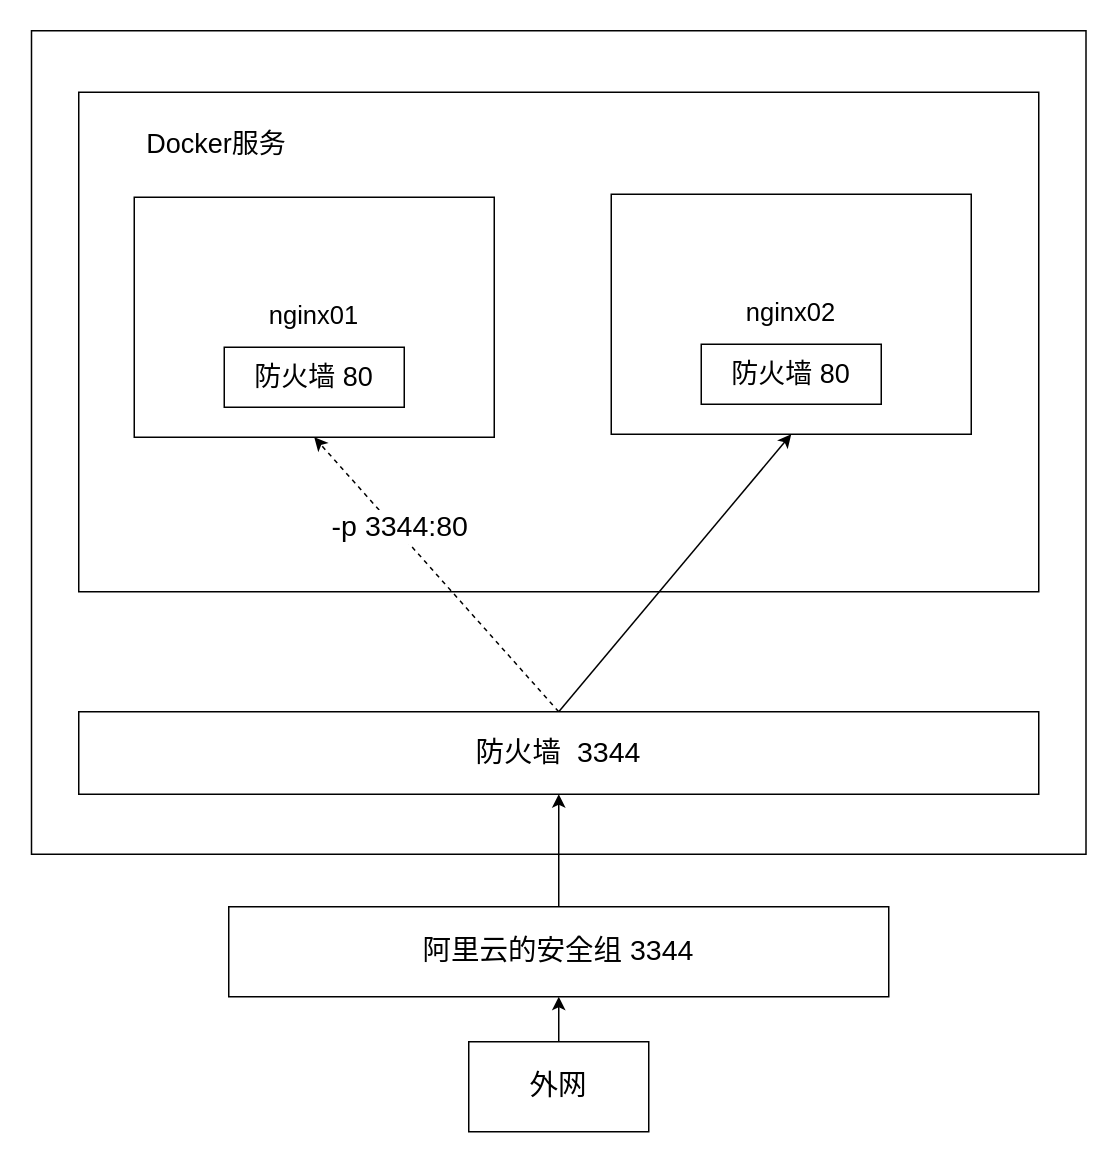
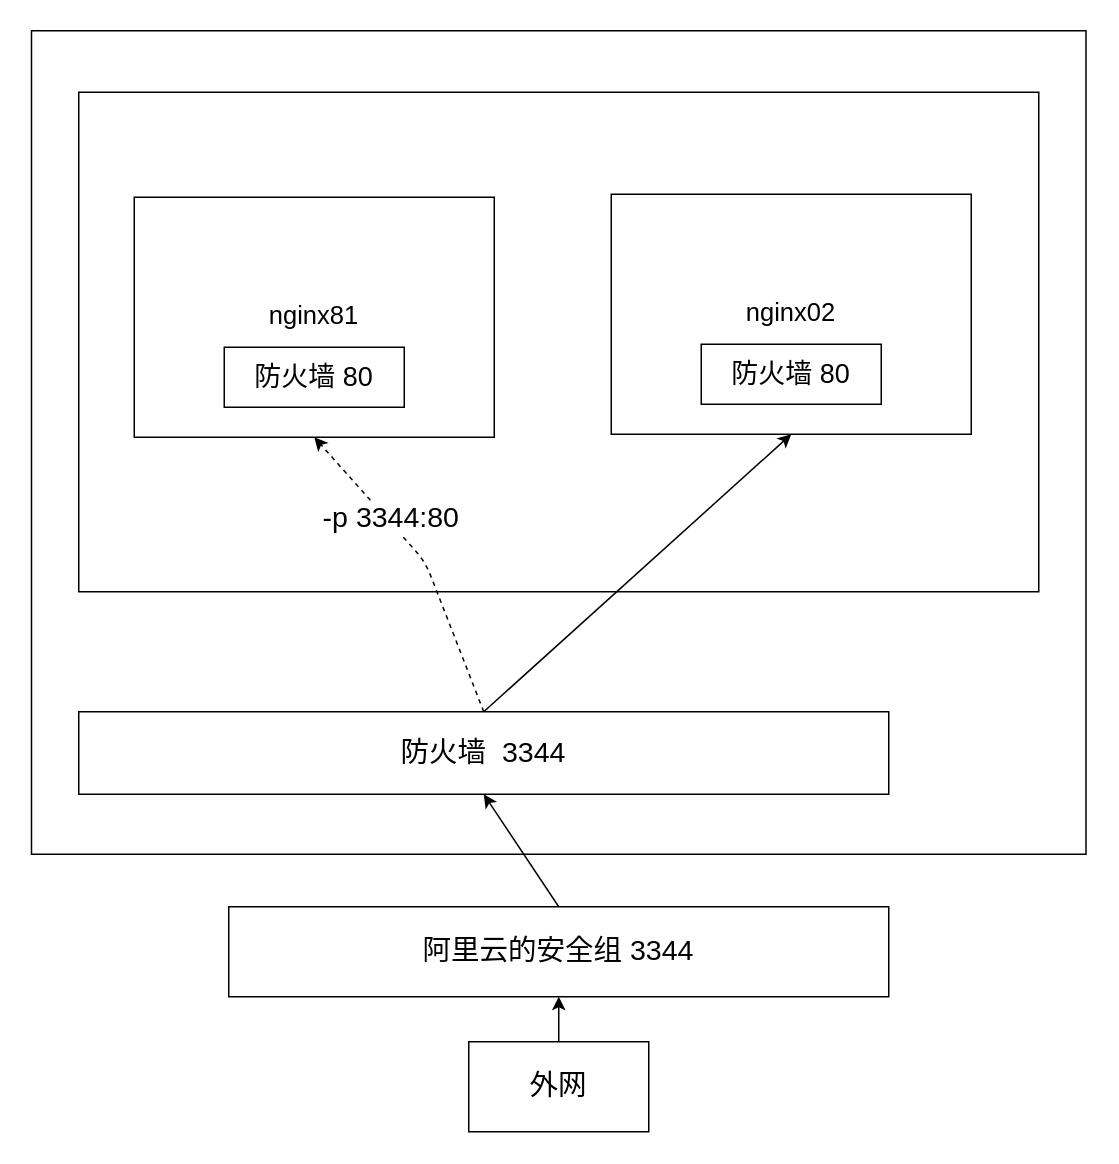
node "Docker服务": removed
node "nginx01": label "nginx01" -> "nginx81"
node "防火墙 3344": size 960x83 -> 810x83
